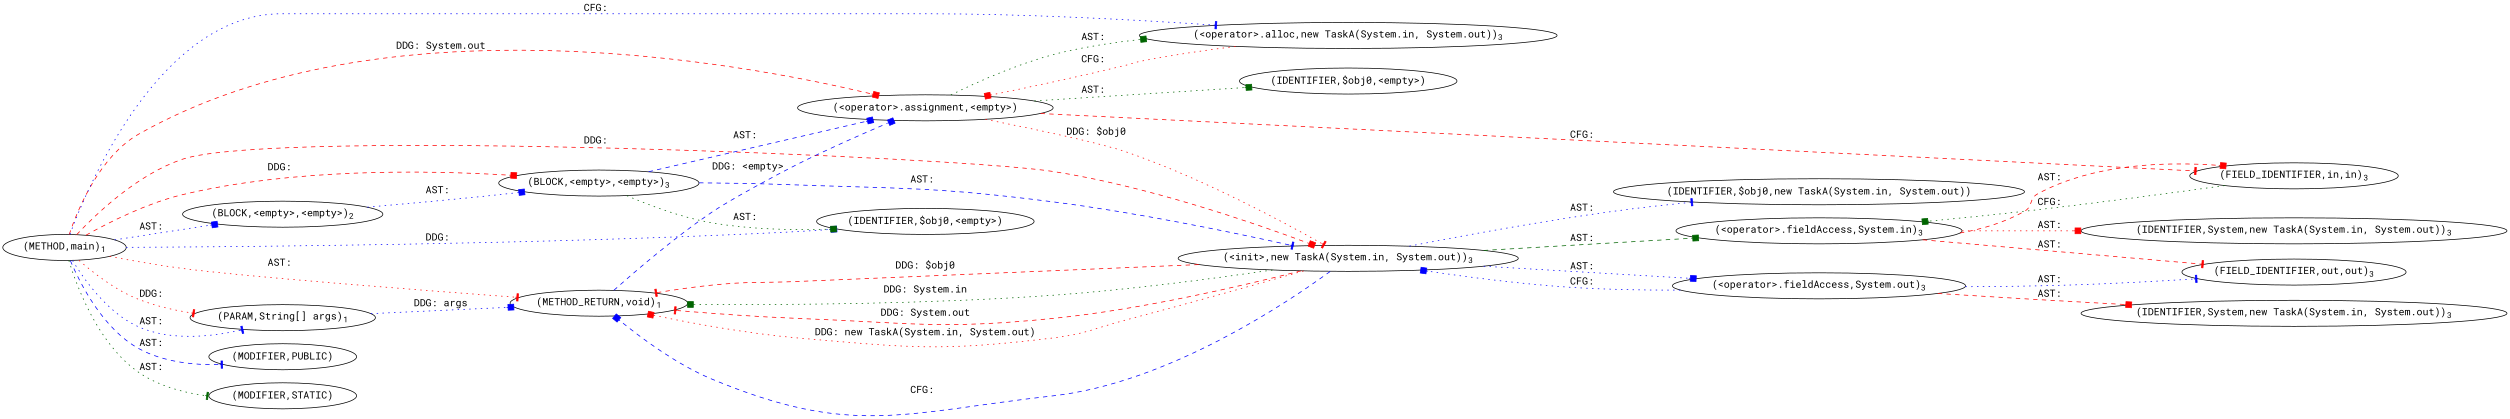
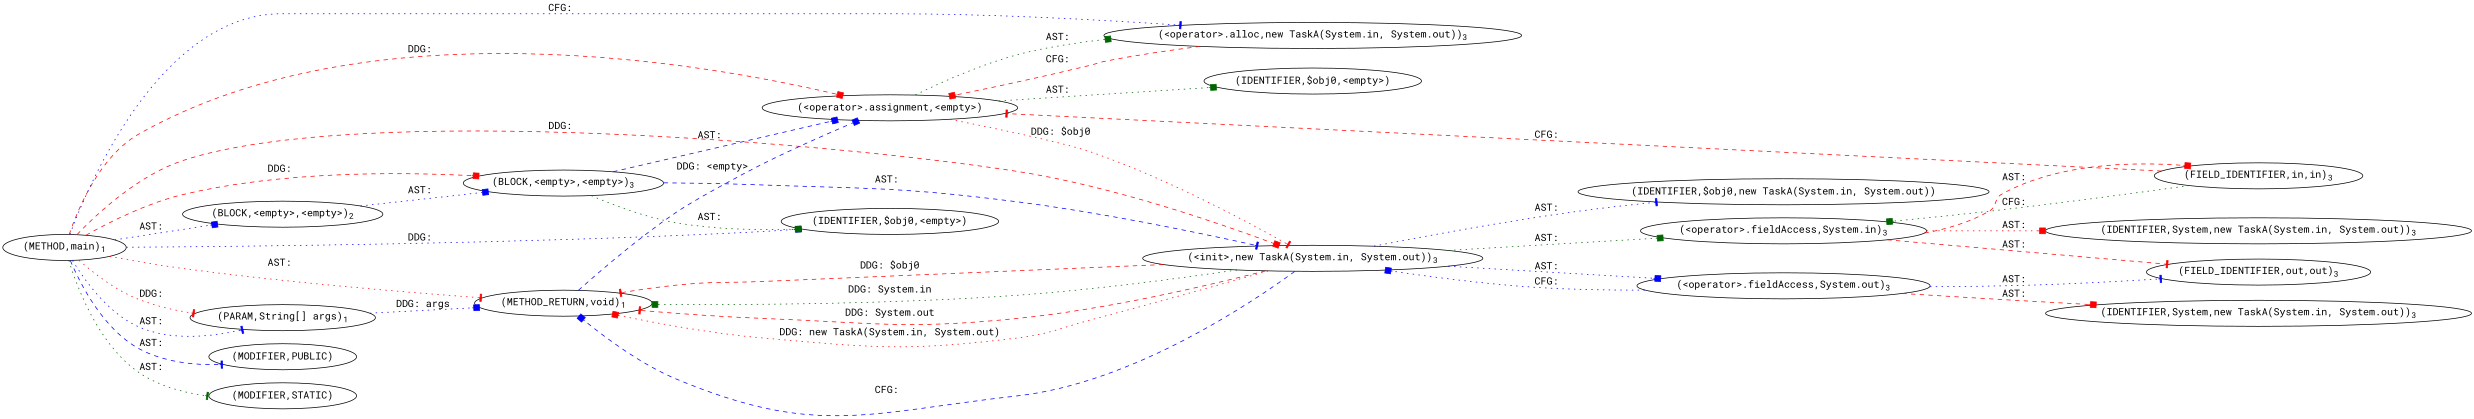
edge "(METHOD,main)" -> "(<operator>.assignment,<empty>)": label "DDG: System.out" -> "DDG: "
edge "(<operator>.alloc,new TaskA(System.in, System.out))" -> "(<operator>.assignment,<empty>)": style dotted -> dashed
edge "(<operator>.assignment,<empty>)" -> "(FIELD_IDENTIFIER,in,in)": reversed
edge "(<init>,new TaskA(System.in, System.out))" -> "(<operator>.fieldAccess,System.in)": style dashed -> dotted
